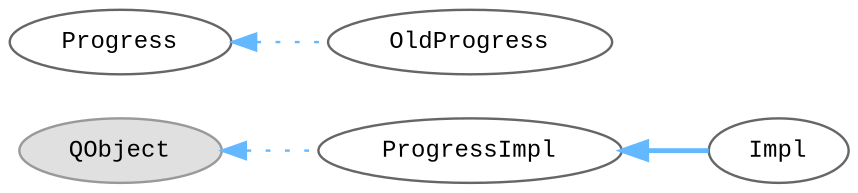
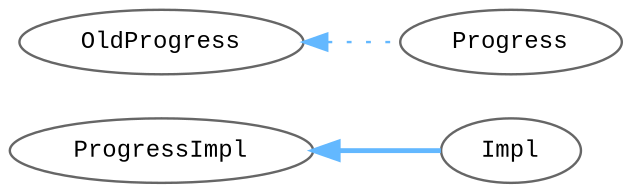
edge "OldProgress" -> "Progress": reversed
node "QObject": removed
